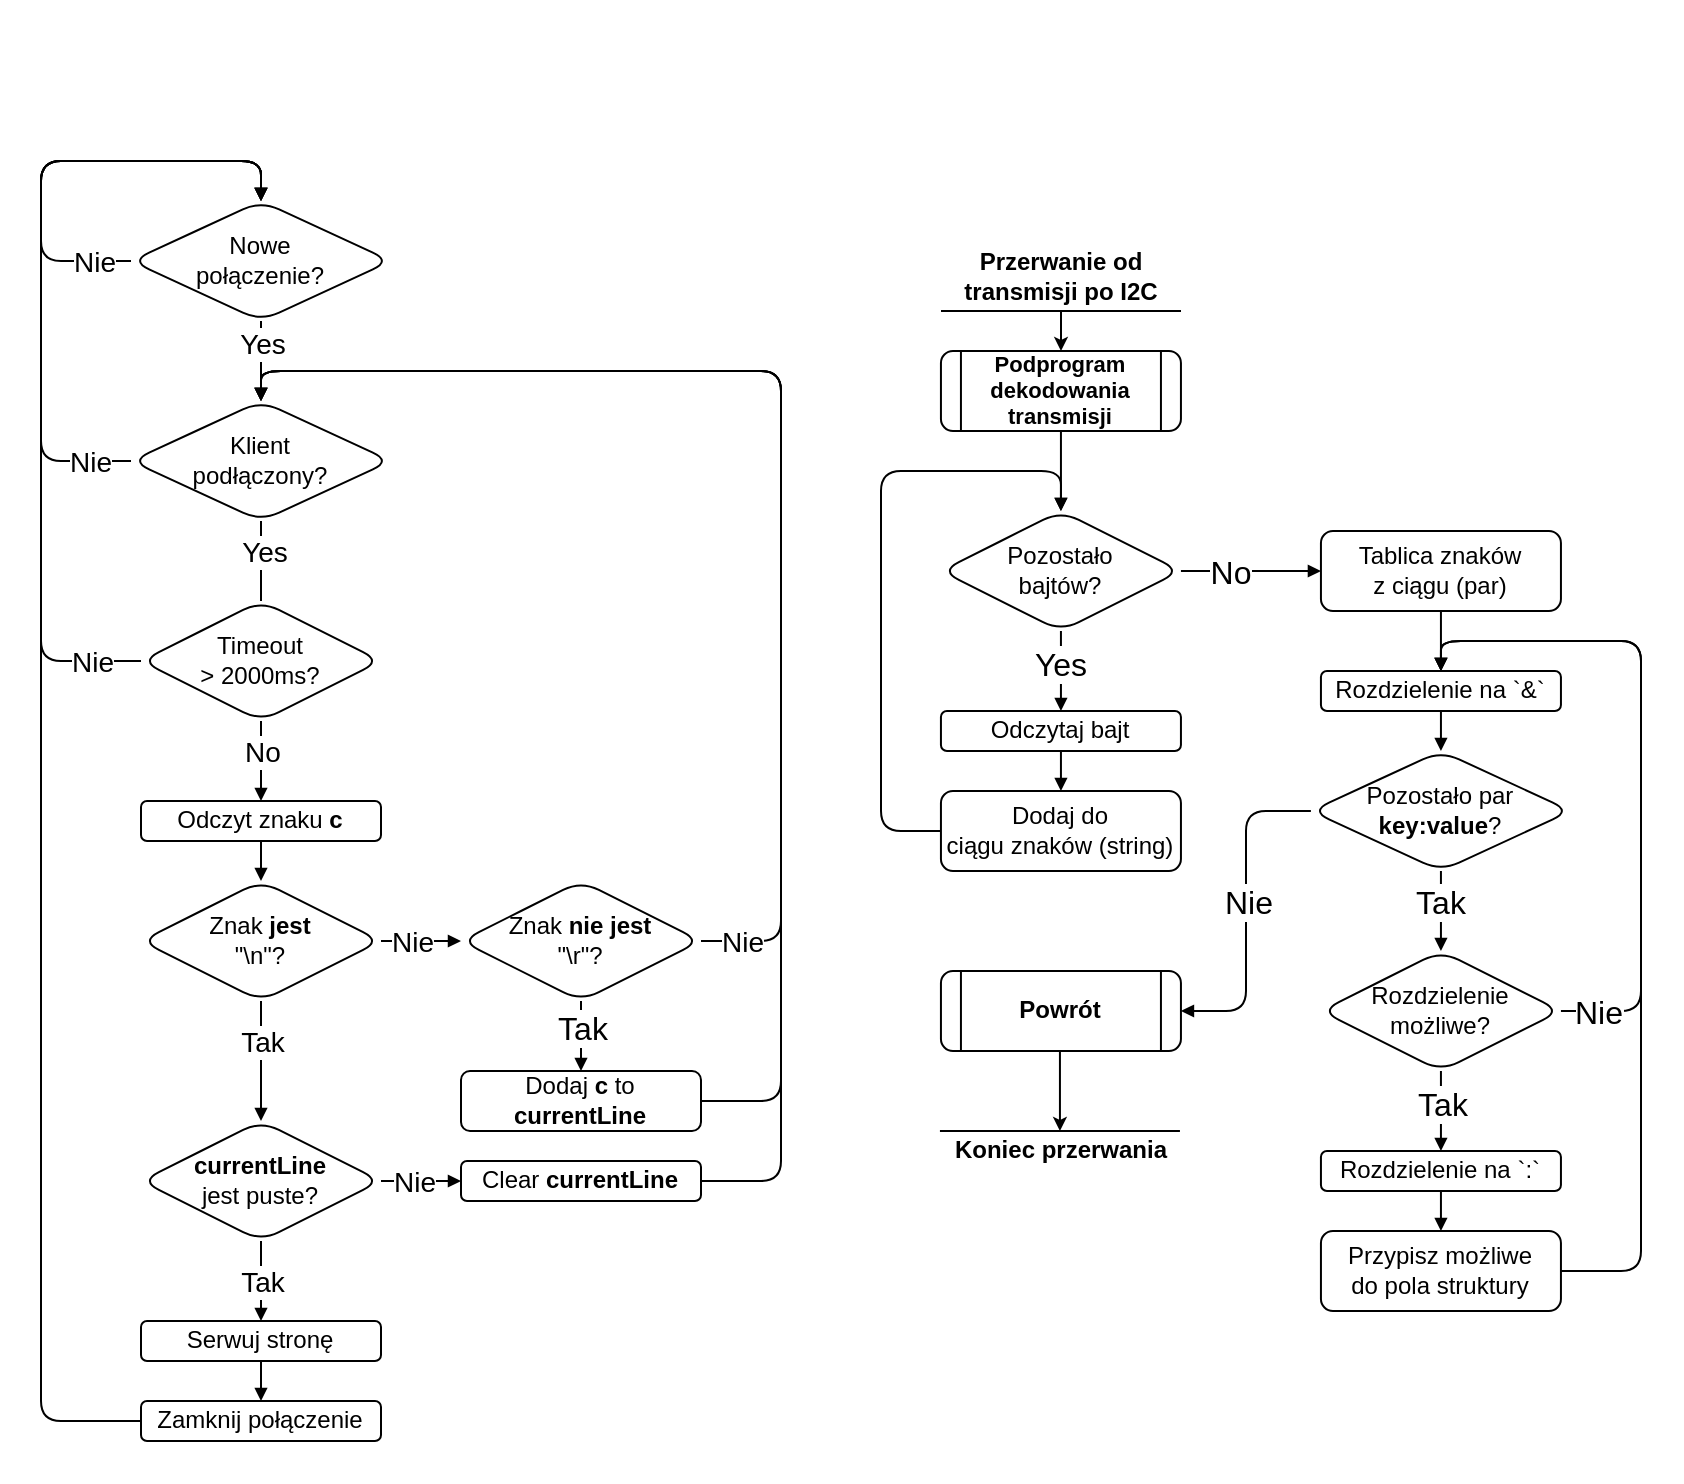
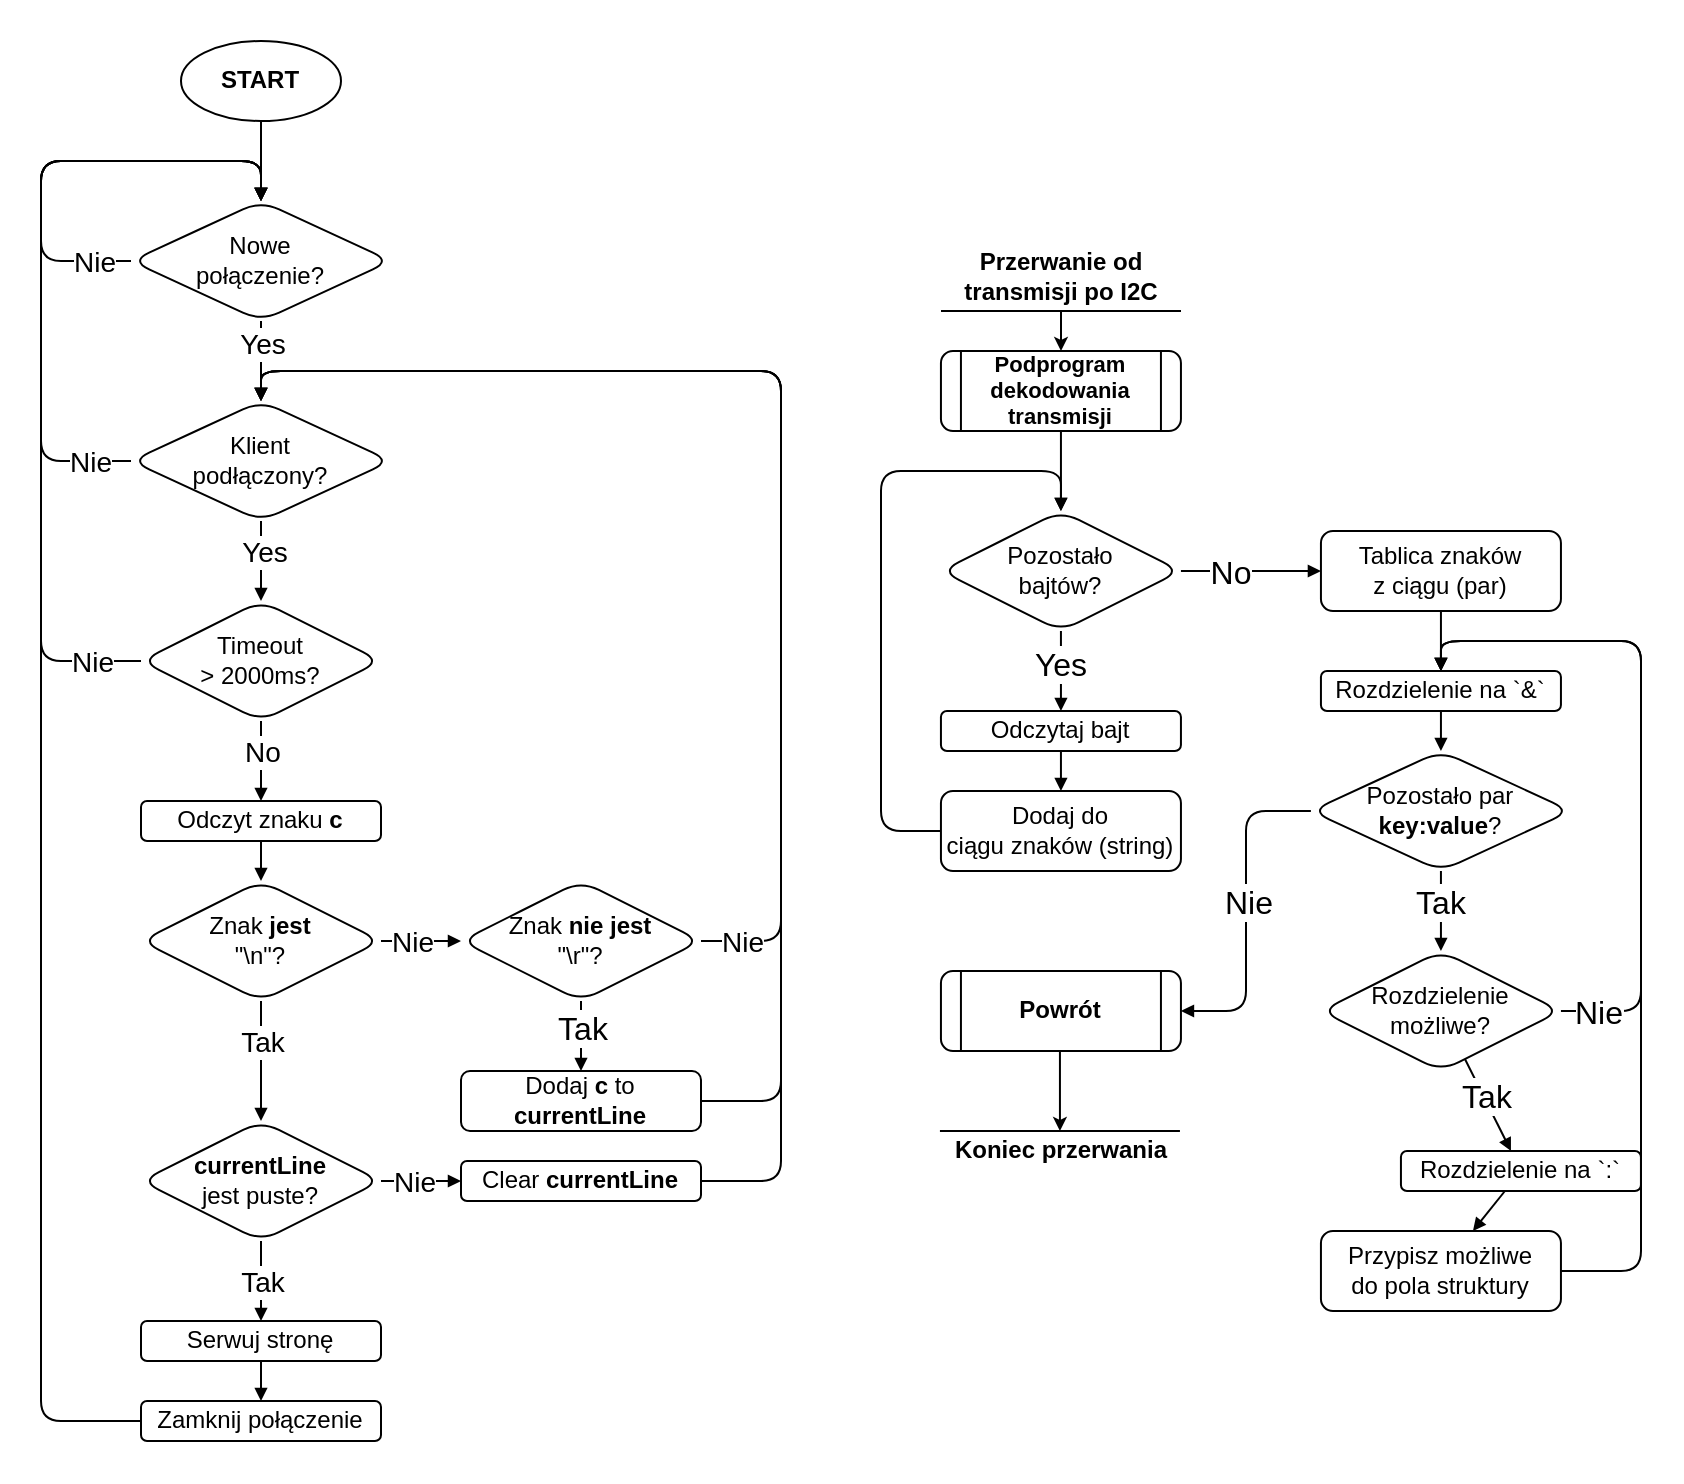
node "START": added
edge "START" -> "Nowe połączenie?": added
edge "Klient podłączony?" -- "Timeout > 2000ms?": arrowhead none -> block
node "Rozdzielenie na `:`": moved (1441, 1171) -> (1521, 1171)
